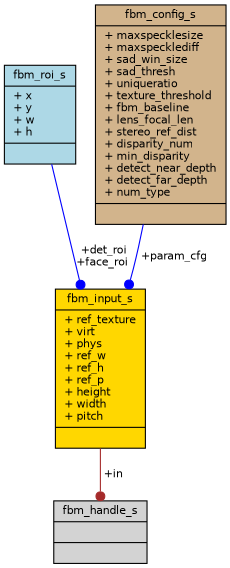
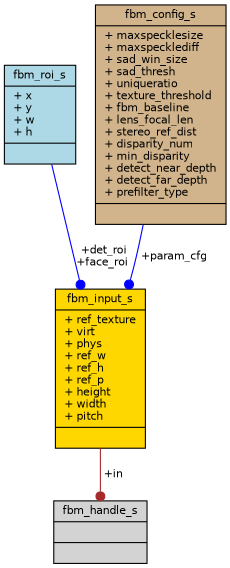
node "fbm_config_s": text "+ num_type" -> "+ prefilter_type"
